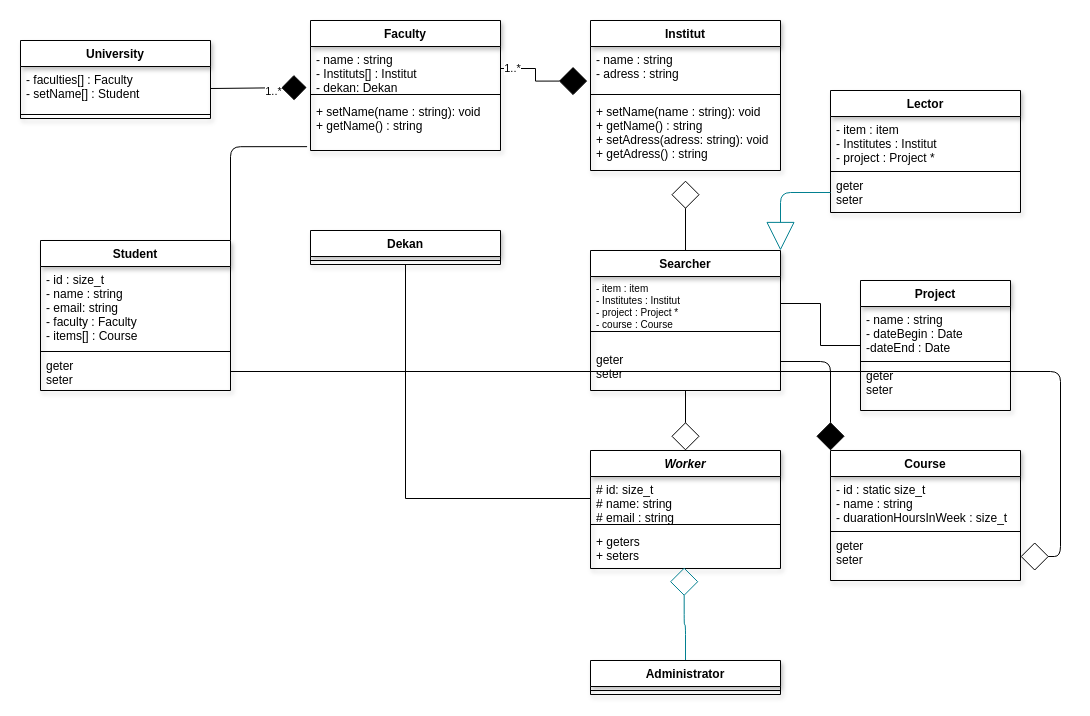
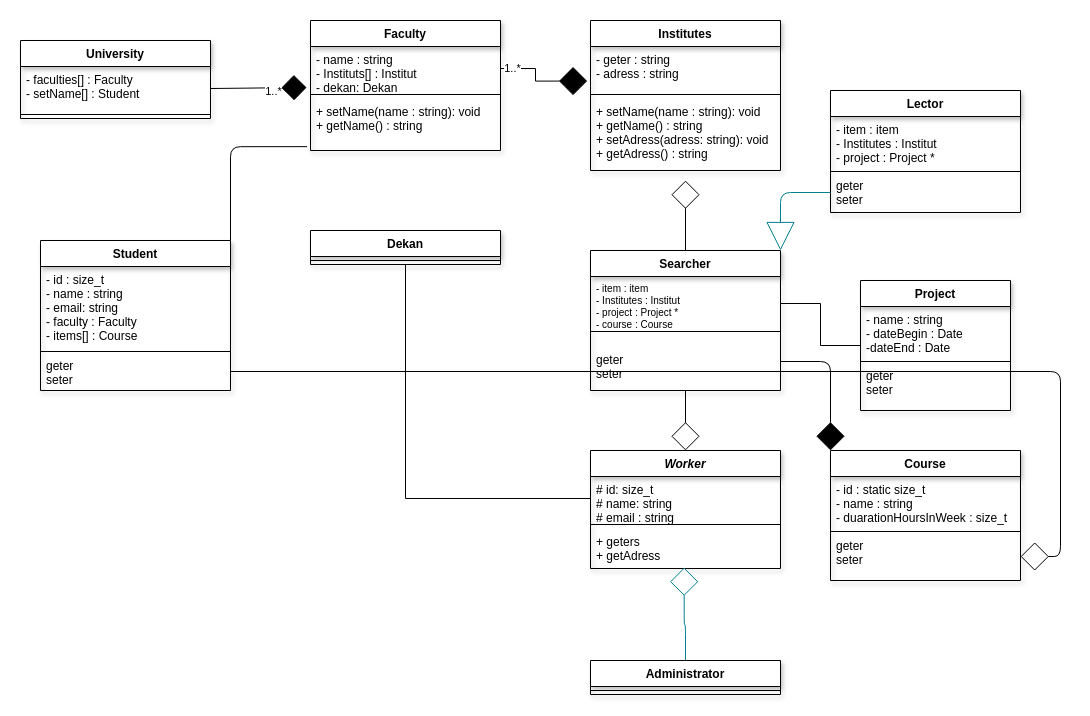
node "Institut": label "Institut" -> "Institutes"
node "- name : string - adress : string": label "- name : string - adress : string" -> "- geter : string - adress : string"
node "+ geters + seters": label "+ geters + seters" -> "+ geters + getAdress"
